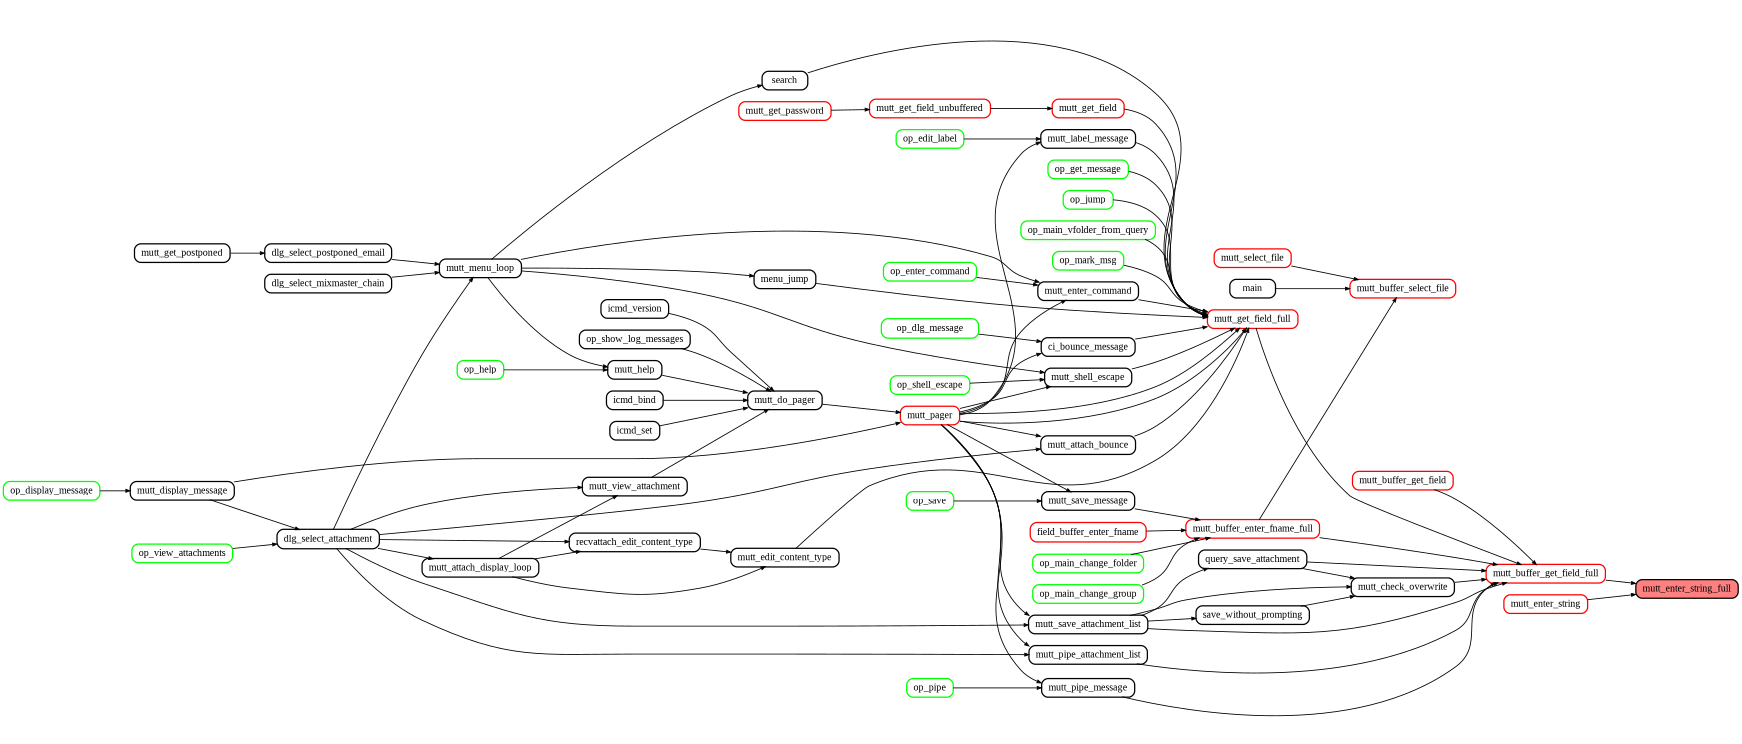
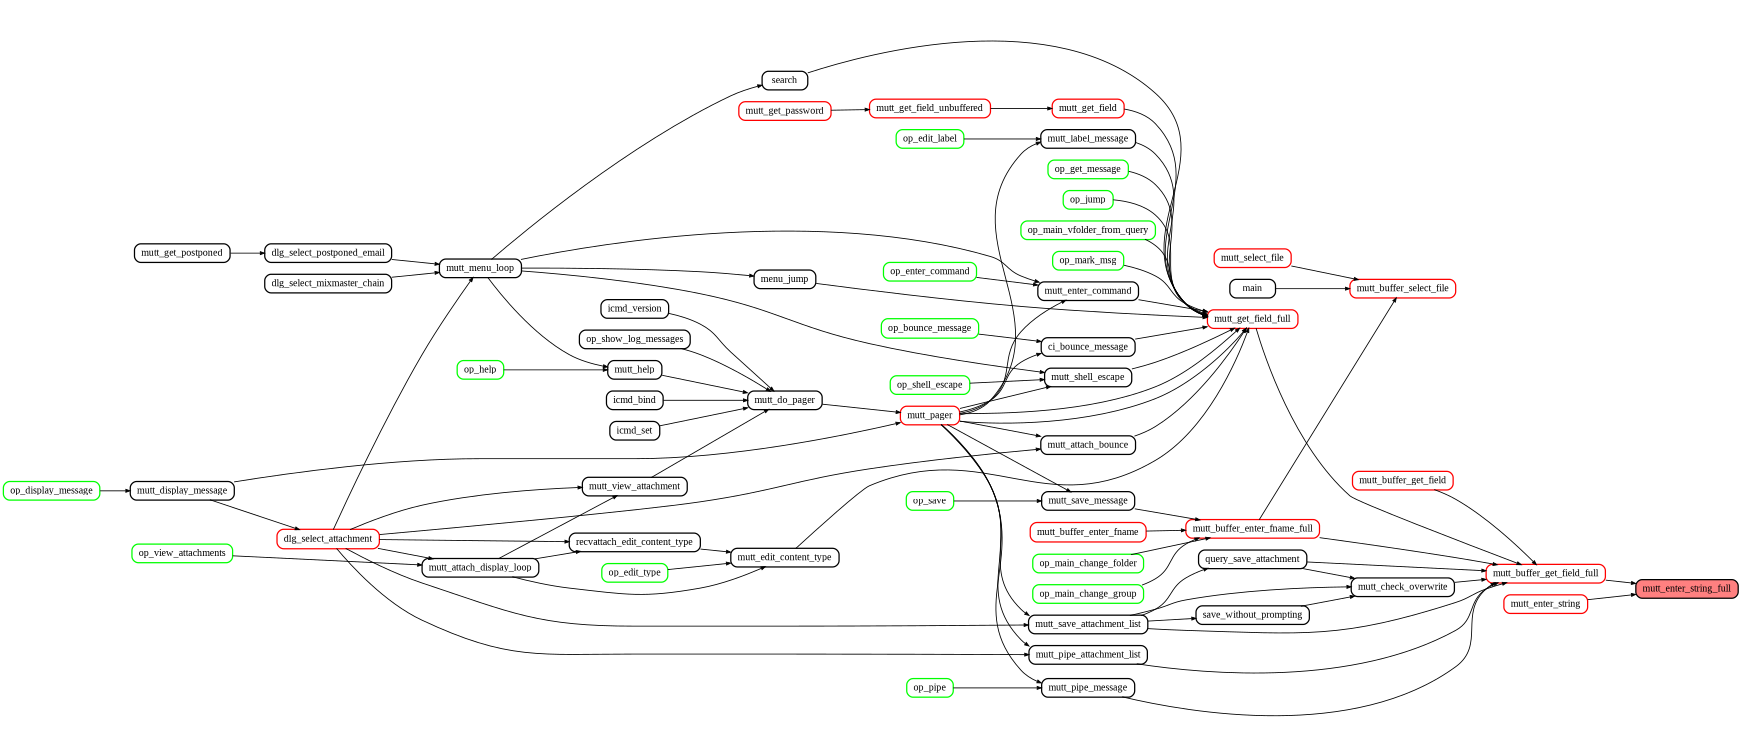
node "op_dlg_message": label "op_dlg_message" -> "op_bounce_message"
node "field_buffer_enter_fname": label "field_buffer_enter_fname" -> "mutt_buffer_enter_fname"
node "dlg_select_attachment": color #000000 -> #ff0000
edge "op_view_attachments" -> "dlg_select_attachment": now "op_view_attachments" -> "mutt_attach_display_loop"
node "op_edit_type": added
